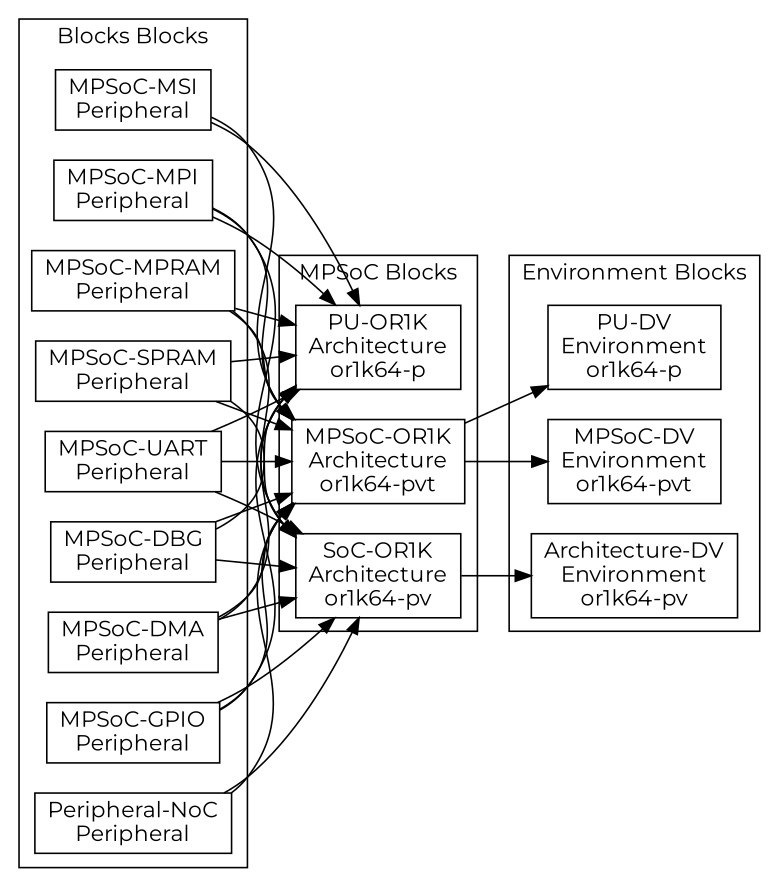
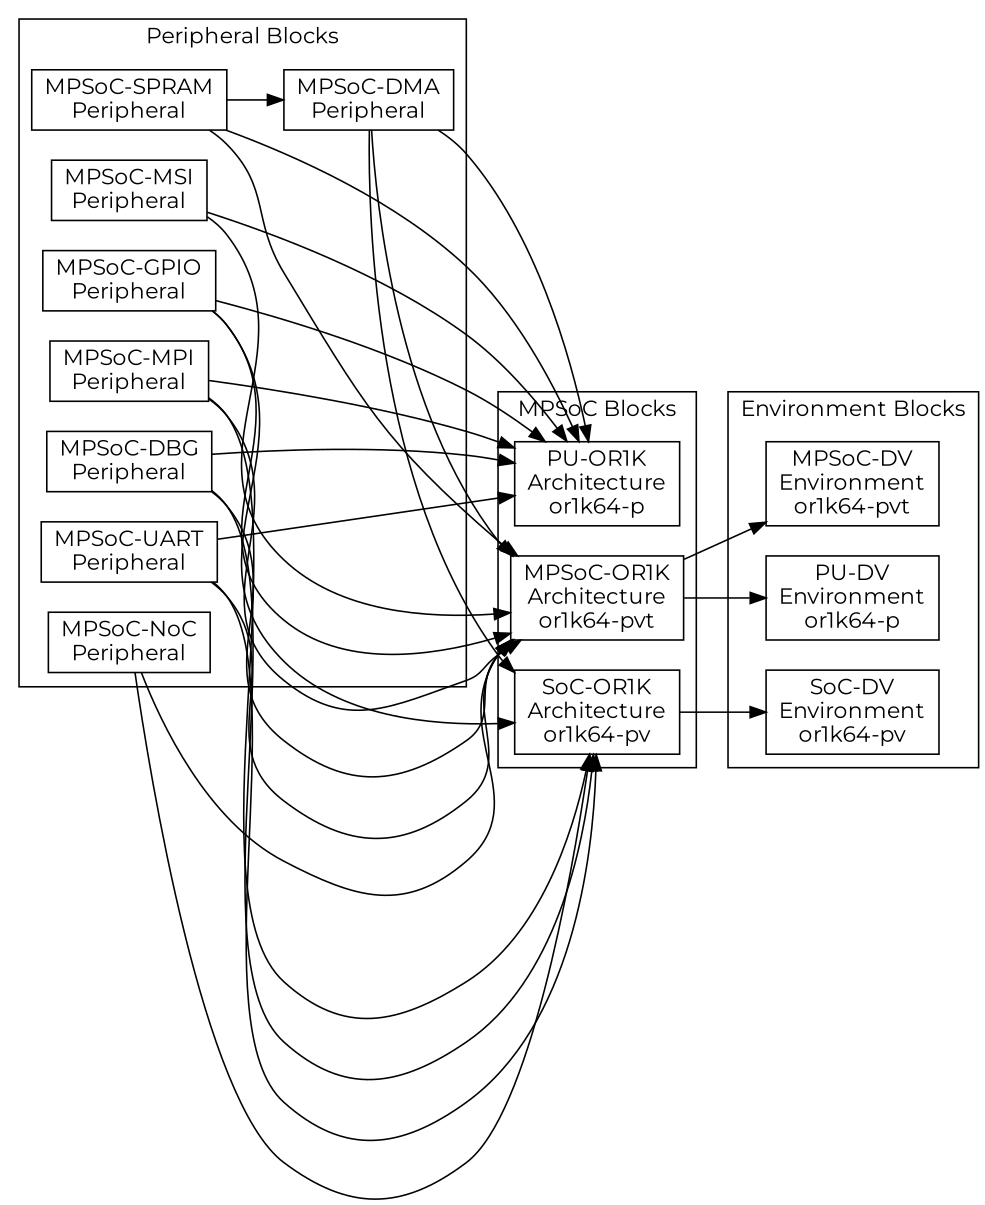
cluster "Blocks Blocks": label "Blocks Blocks" -> "Peripheral Blocks"
node "MPSoC-MPRAM Peripheral": removed
edge "MPSoC-SPRAM Peripheral" -> "SoC-OR1K Architecture or1k64-pv": now "MPSoC-SPRAM Peripheral" -> "MPSoC-DMA Peripheral"
node "Architecture-DV Environment or1k64-pv": label "Architecture-DV Environment or1k64-pv" -> "SoC-DV Environment or1k64-pv"
node "Peripheral-NoC Peripheral": label "Peripheral-NoC Peripheral" -> "MPSoC-NoC Peripheral"
